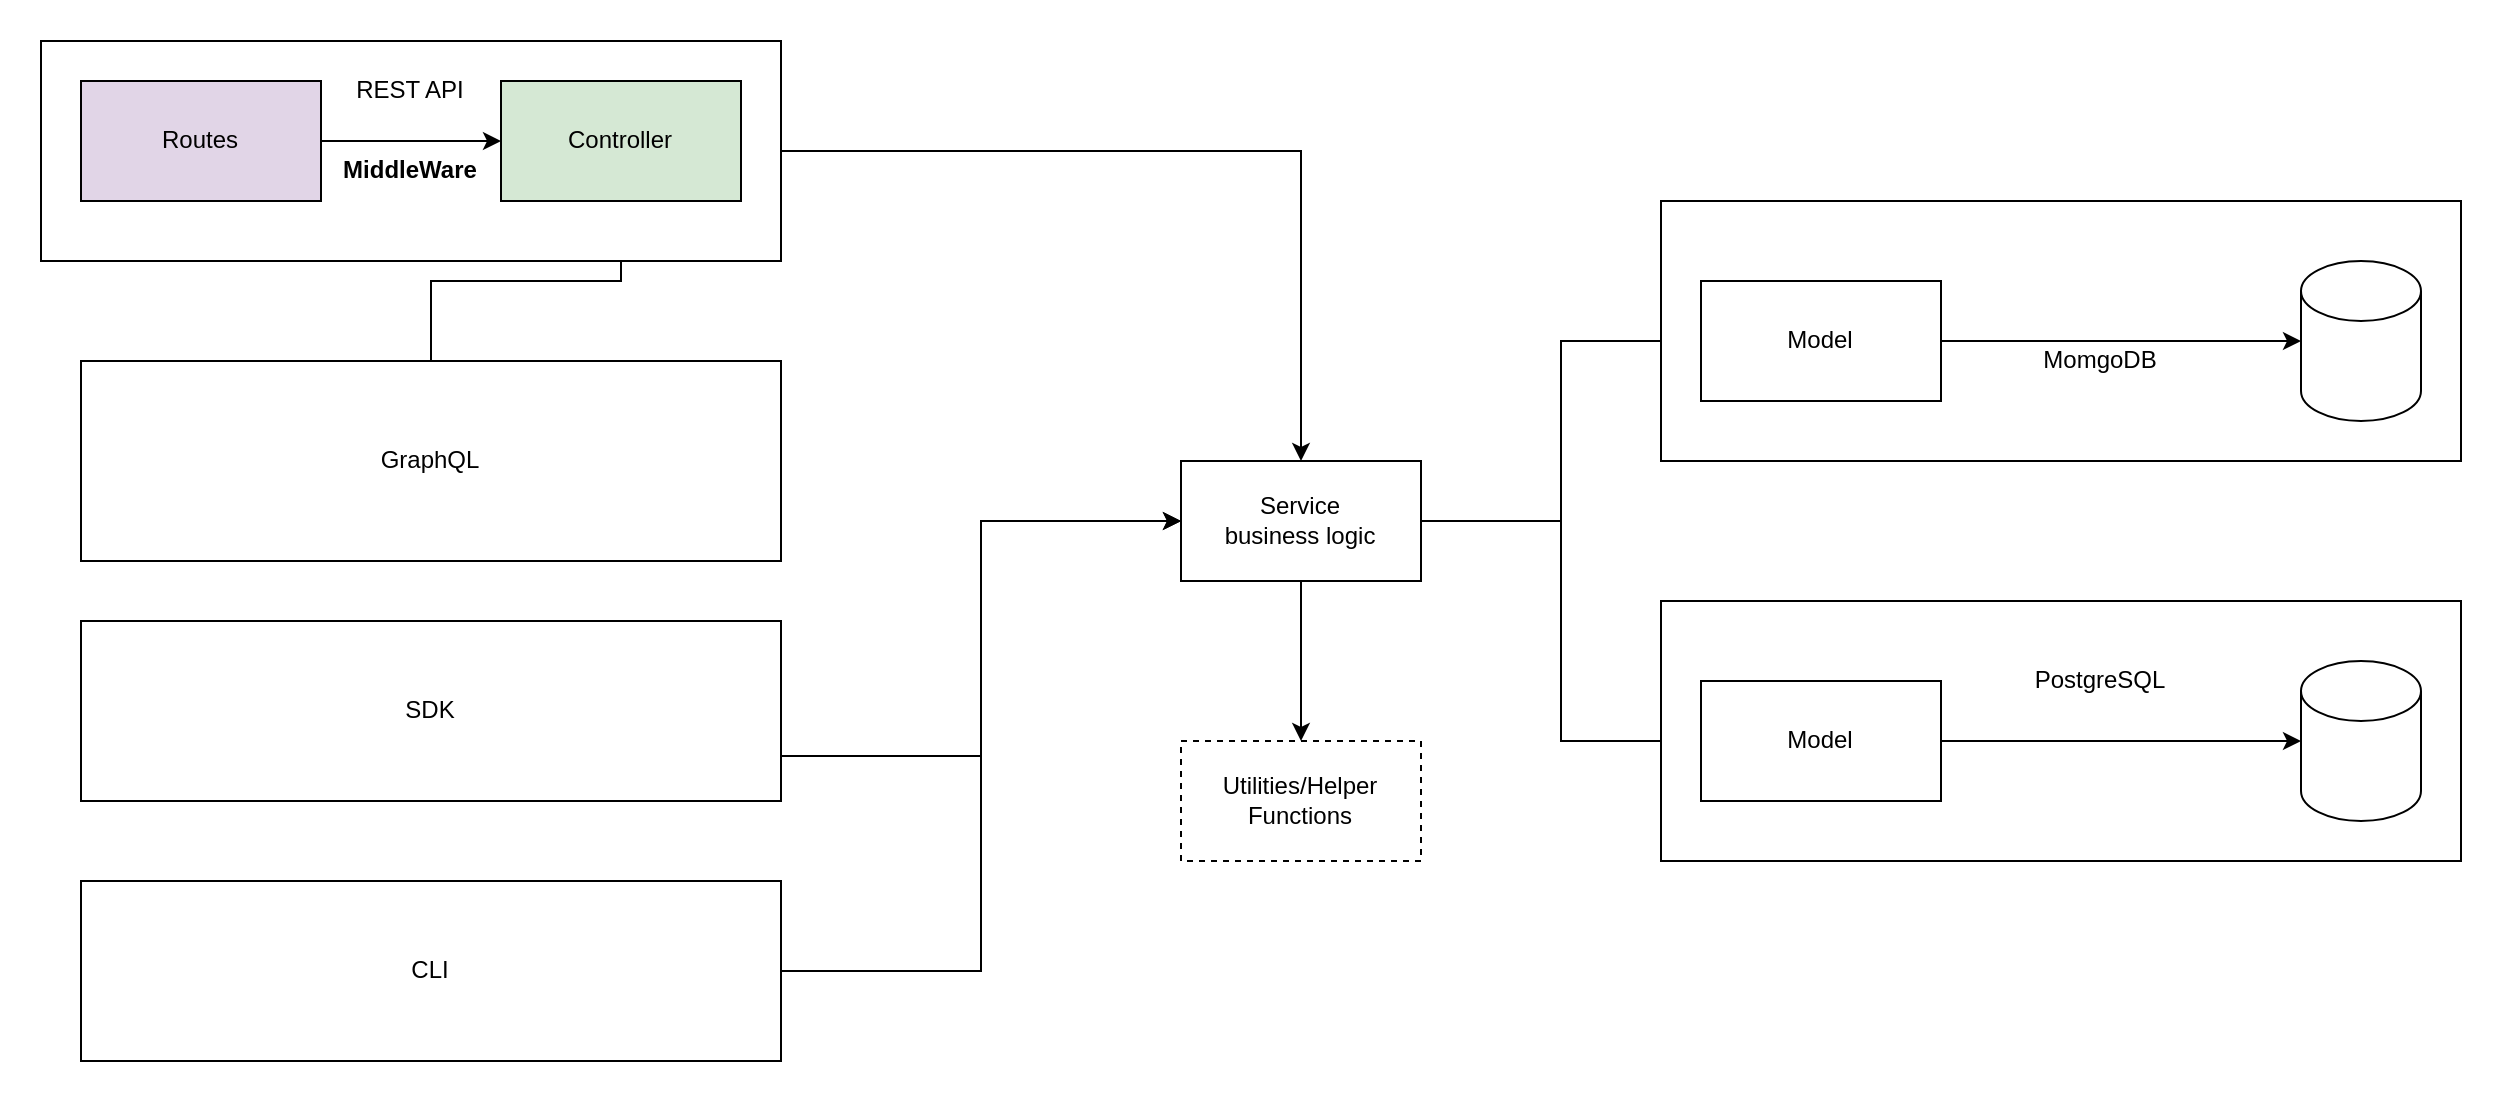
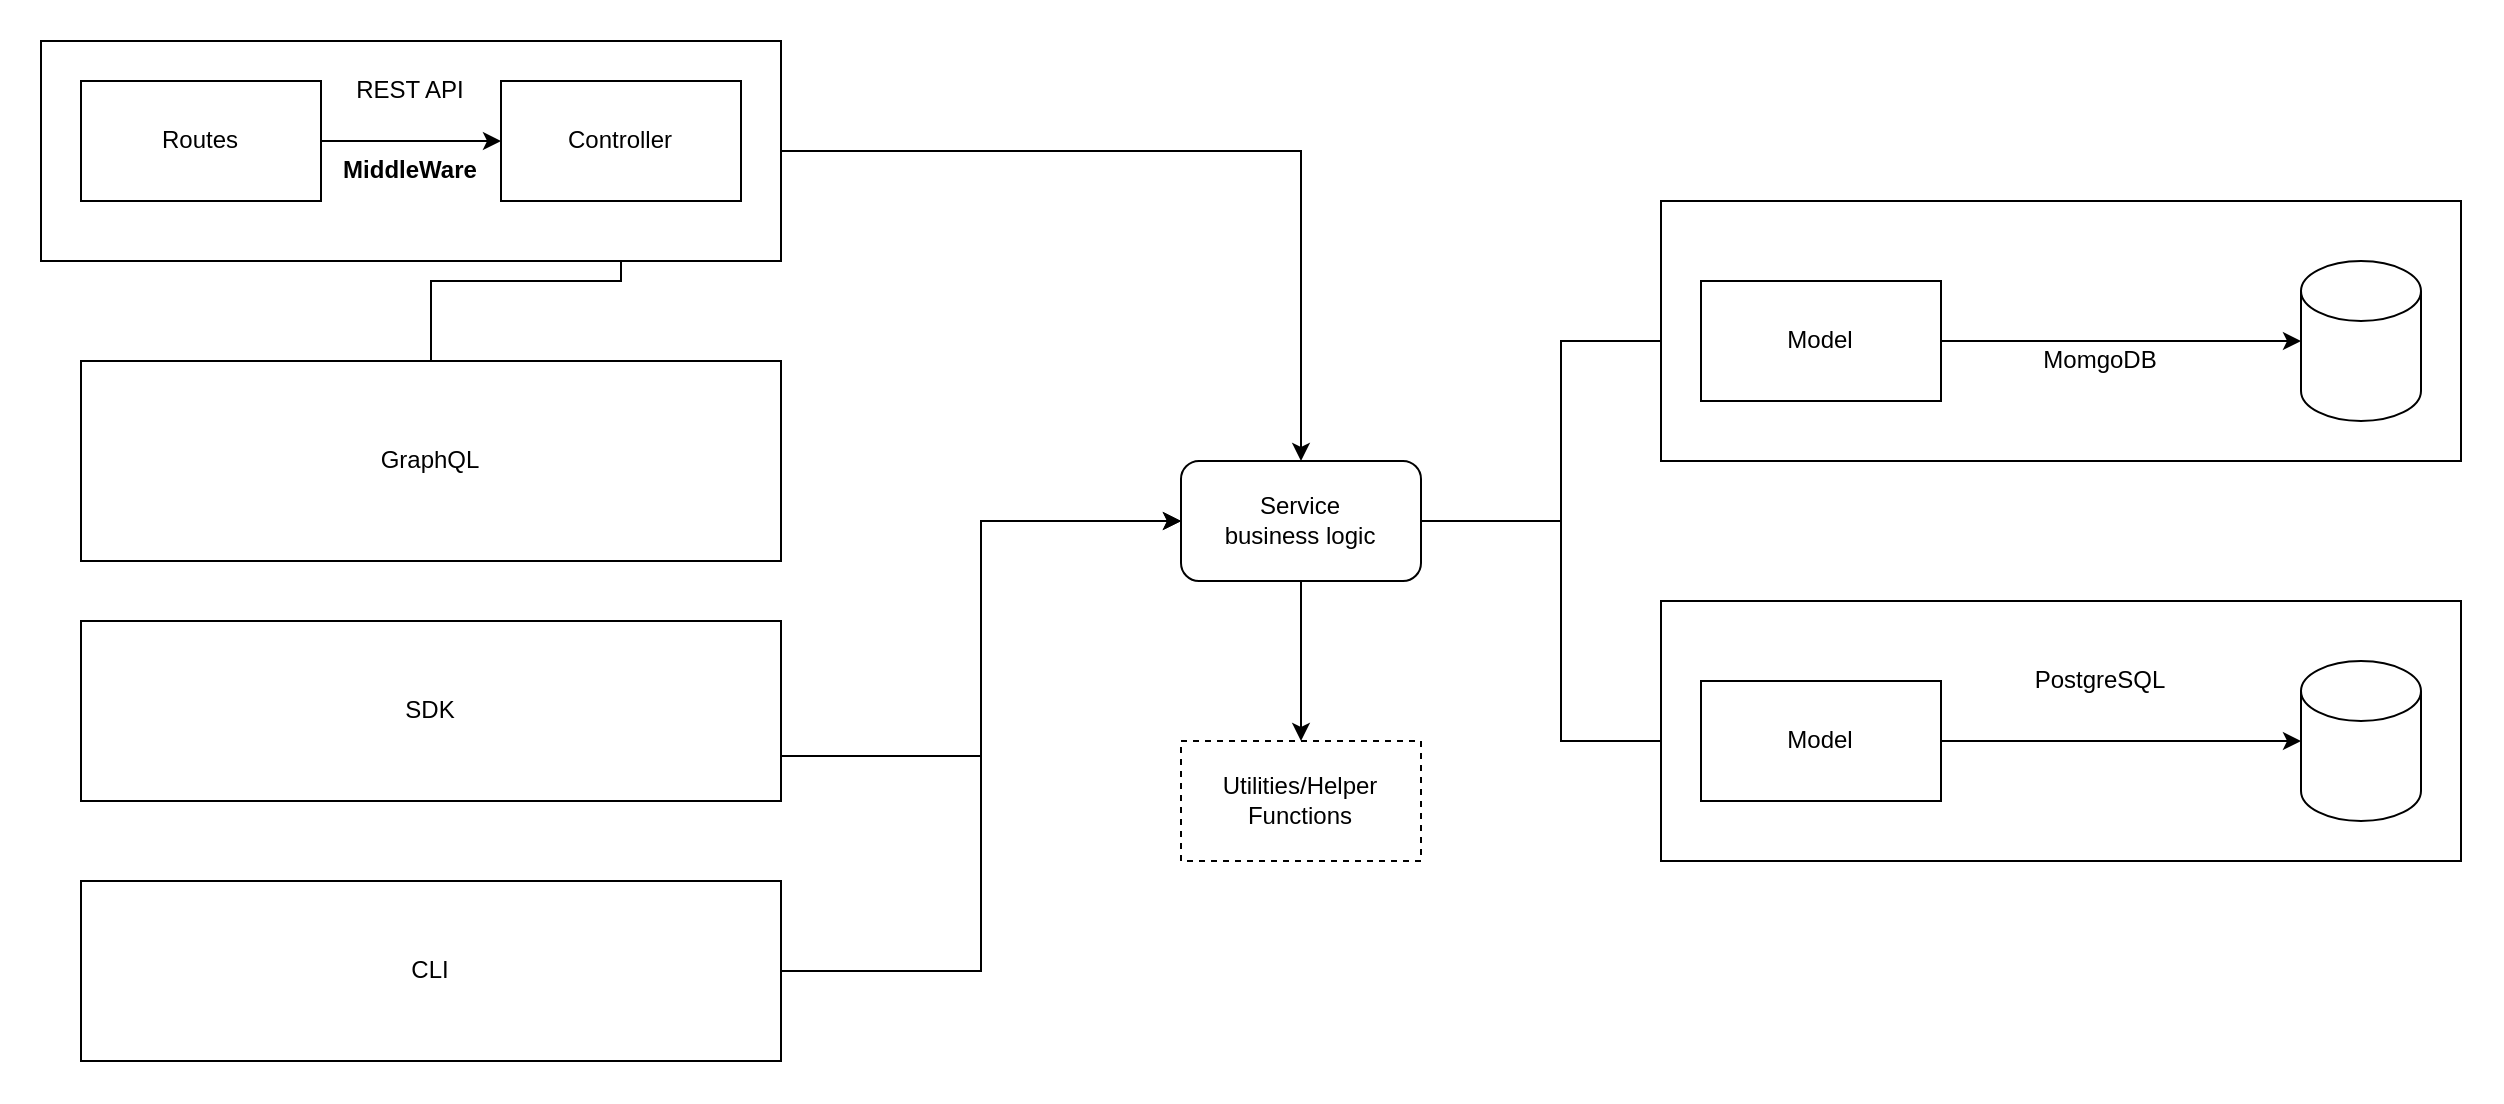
node "Routes": fillcolor #e1d5e7 -> #ffffff
node "Controller": fillcolor #d5e8d4 -> #ffffff
node "Service business logic": shape rectangle -> rounded rectangle
